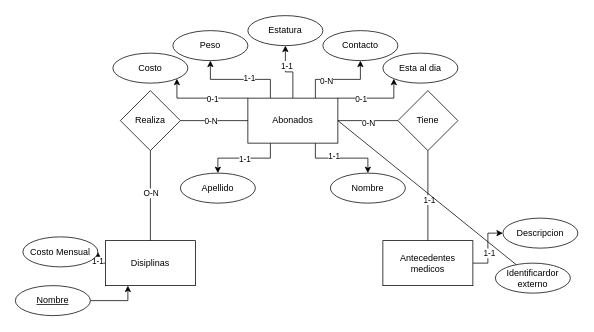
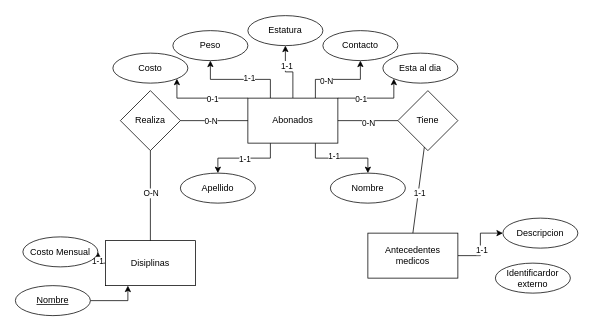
edge "Abonados" -- "Identificardor externo": removed
node "Antecedentes medicos": moved (428, 263) -> (413, 255)
